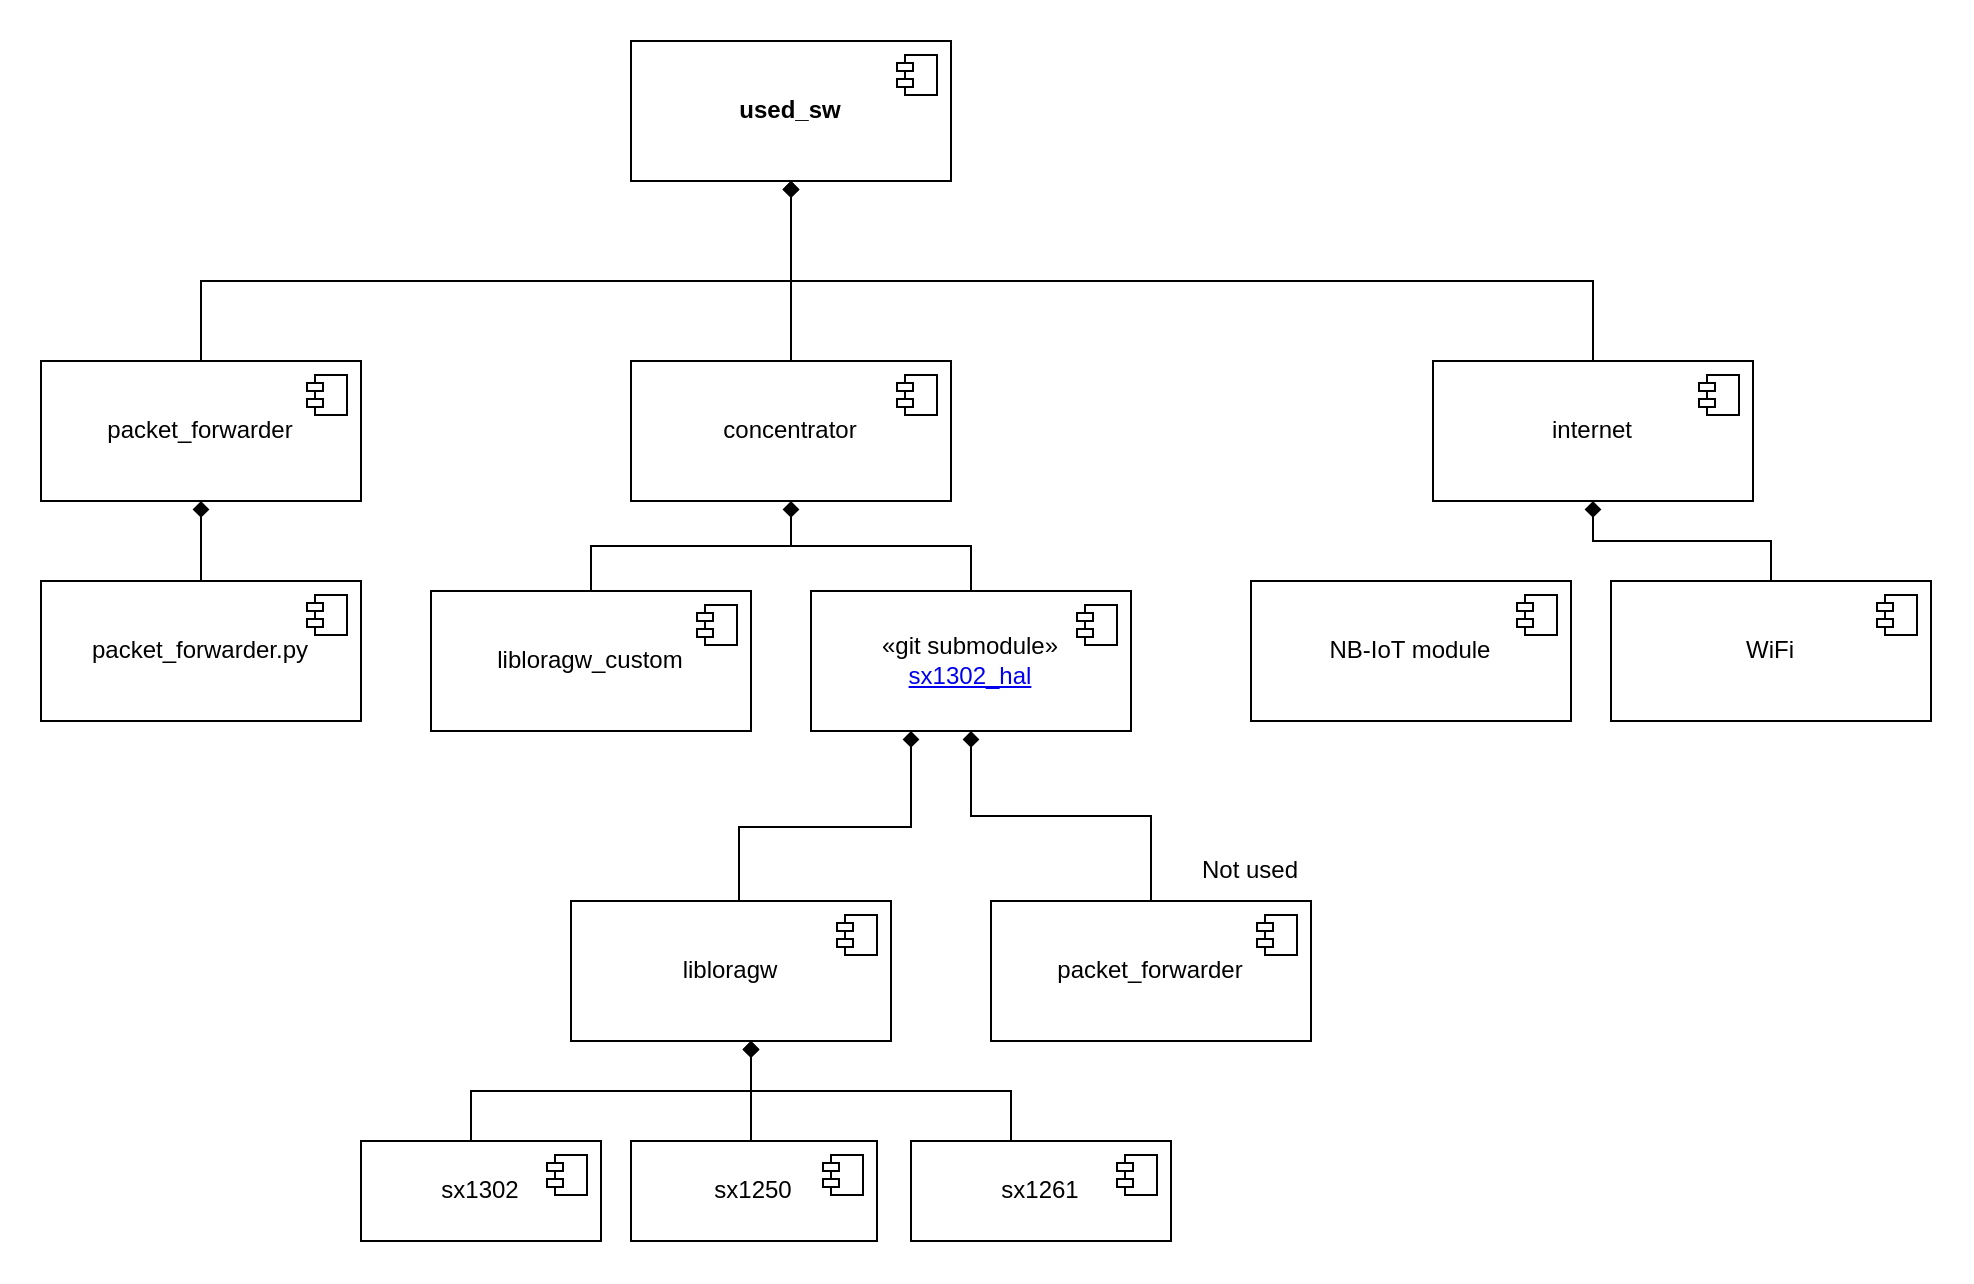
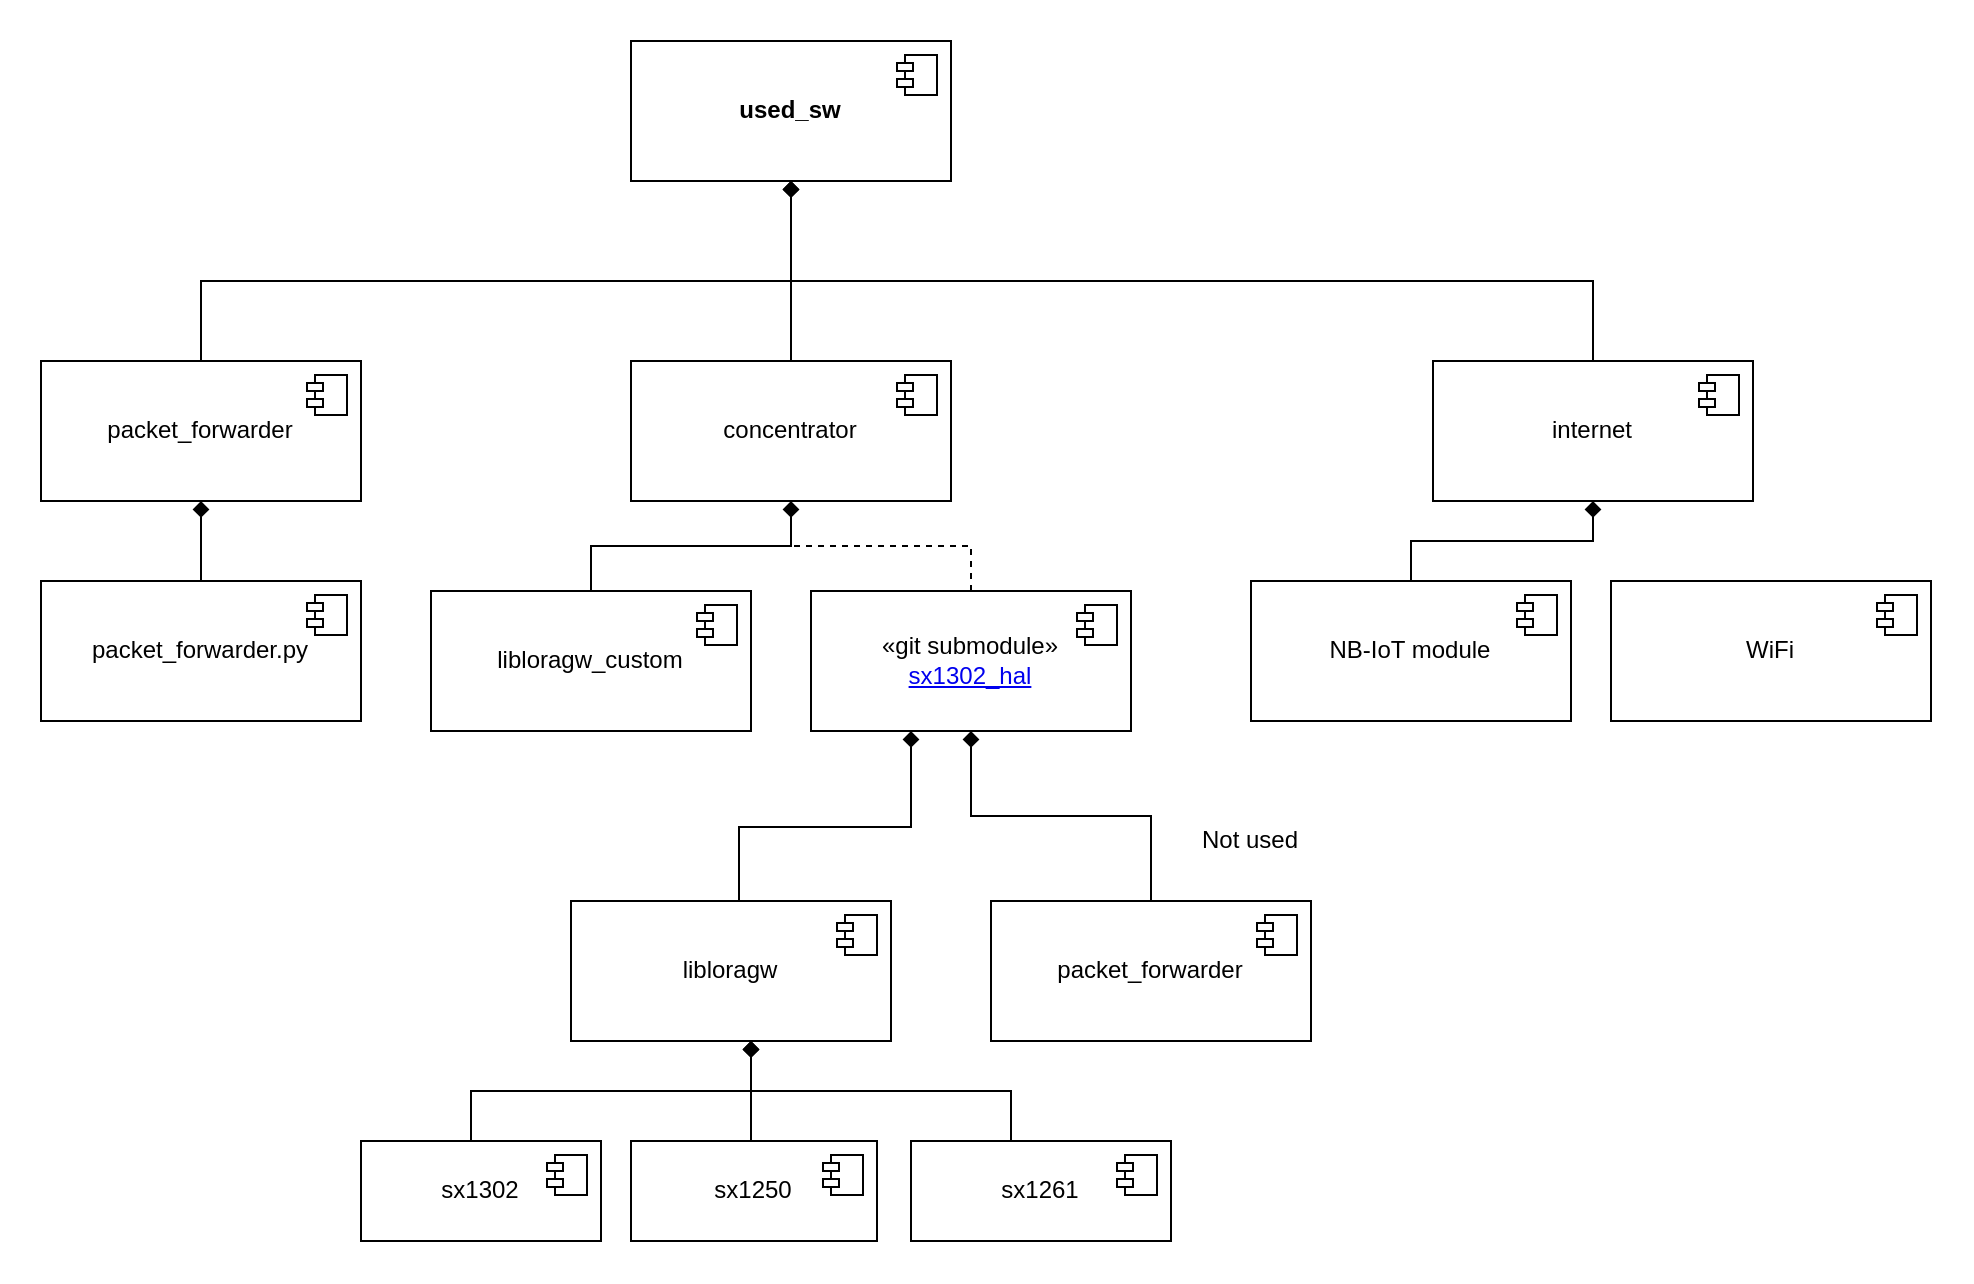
edge "NB-IoT module" -> "internet": added
edge "WiFi" -> "internet": removed
edge "«git submodule» sx1302_hal" -> "concentrator": style solid -> dashed
node "Not used": moved (1251, 871) -> (1251, 841)
